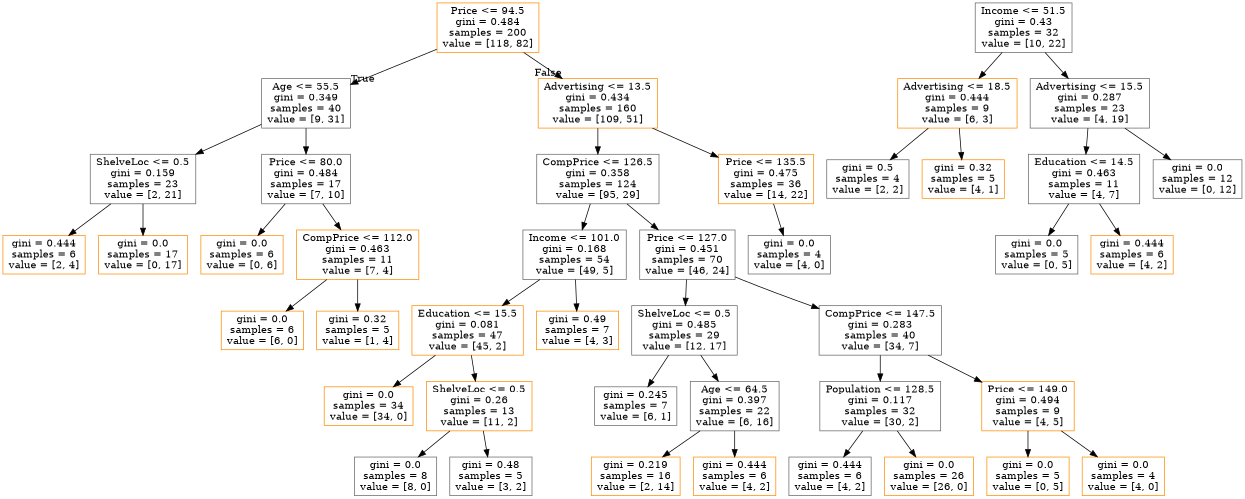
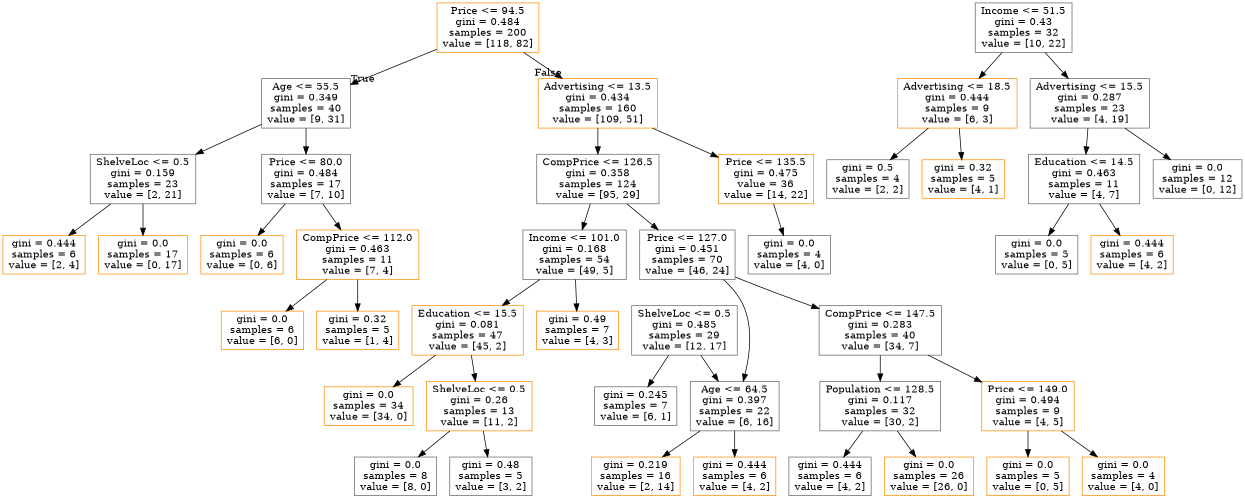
node "Price <= 135.5 gini = 0.475 samples = 36 value = [14, 22]": label "Price <= 135.5 gini = 0.475 samples = 36 value = [14, 22]" -> "Price <= 135.5 gini = 0.475 value = 36 value = [14, 22]"
edge "Price <= 127.0 gini = 0.451 samples = 70 value = [46, 24]" -> "ShelveLoc <= 0.5 gini = 0.485 samples = 29 value = [12, 17]": now "Price <= 127.0 gini = 0.451 samples = 70 value = [46, 24]" -> "Age <= 64.5 gini = 0.397 samples = 22 value = [6, 16]"
